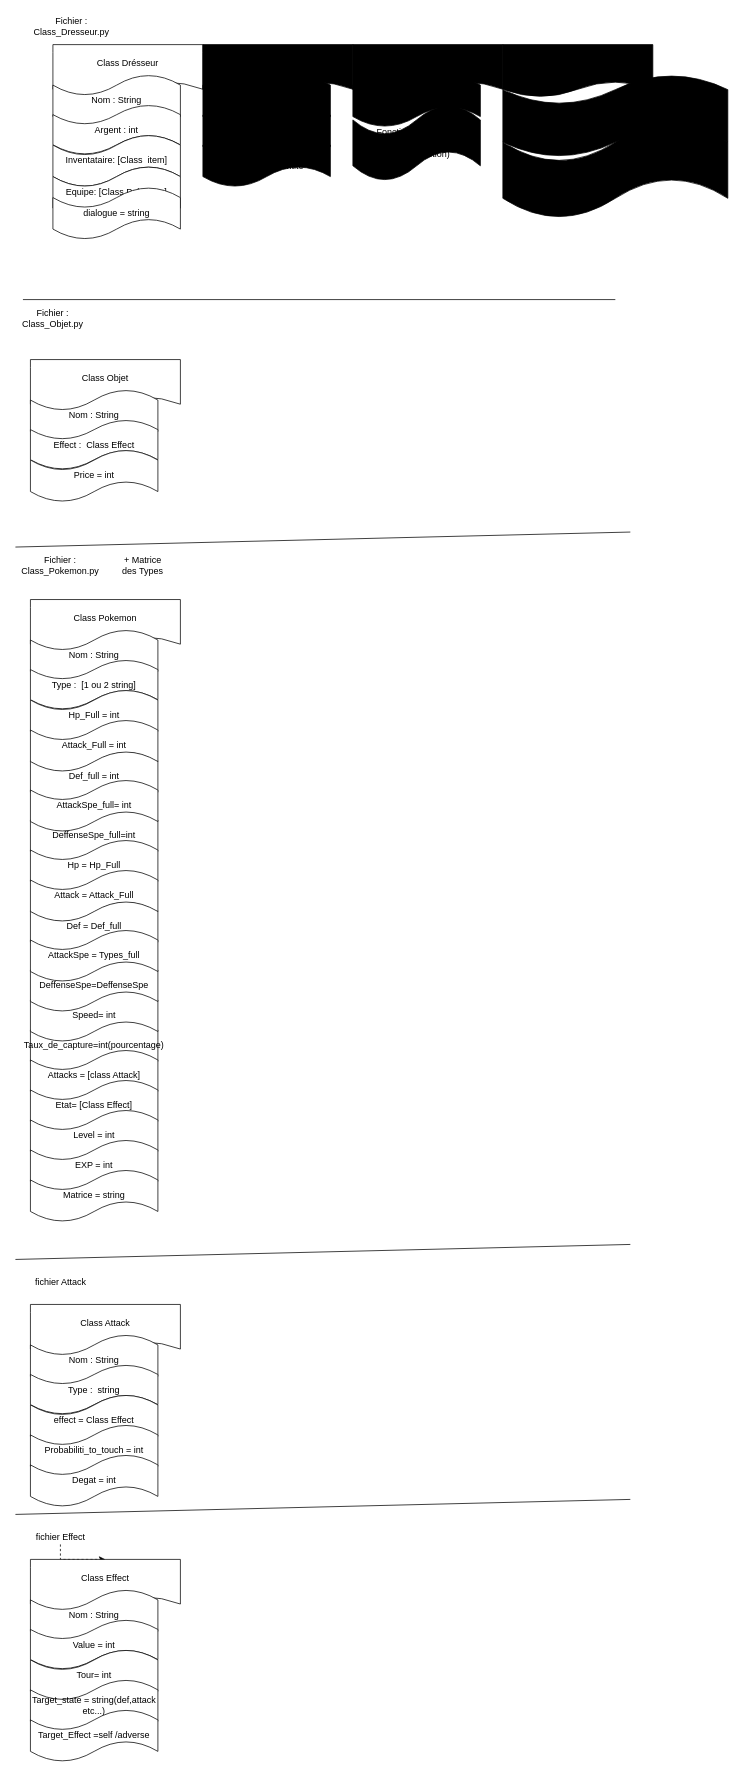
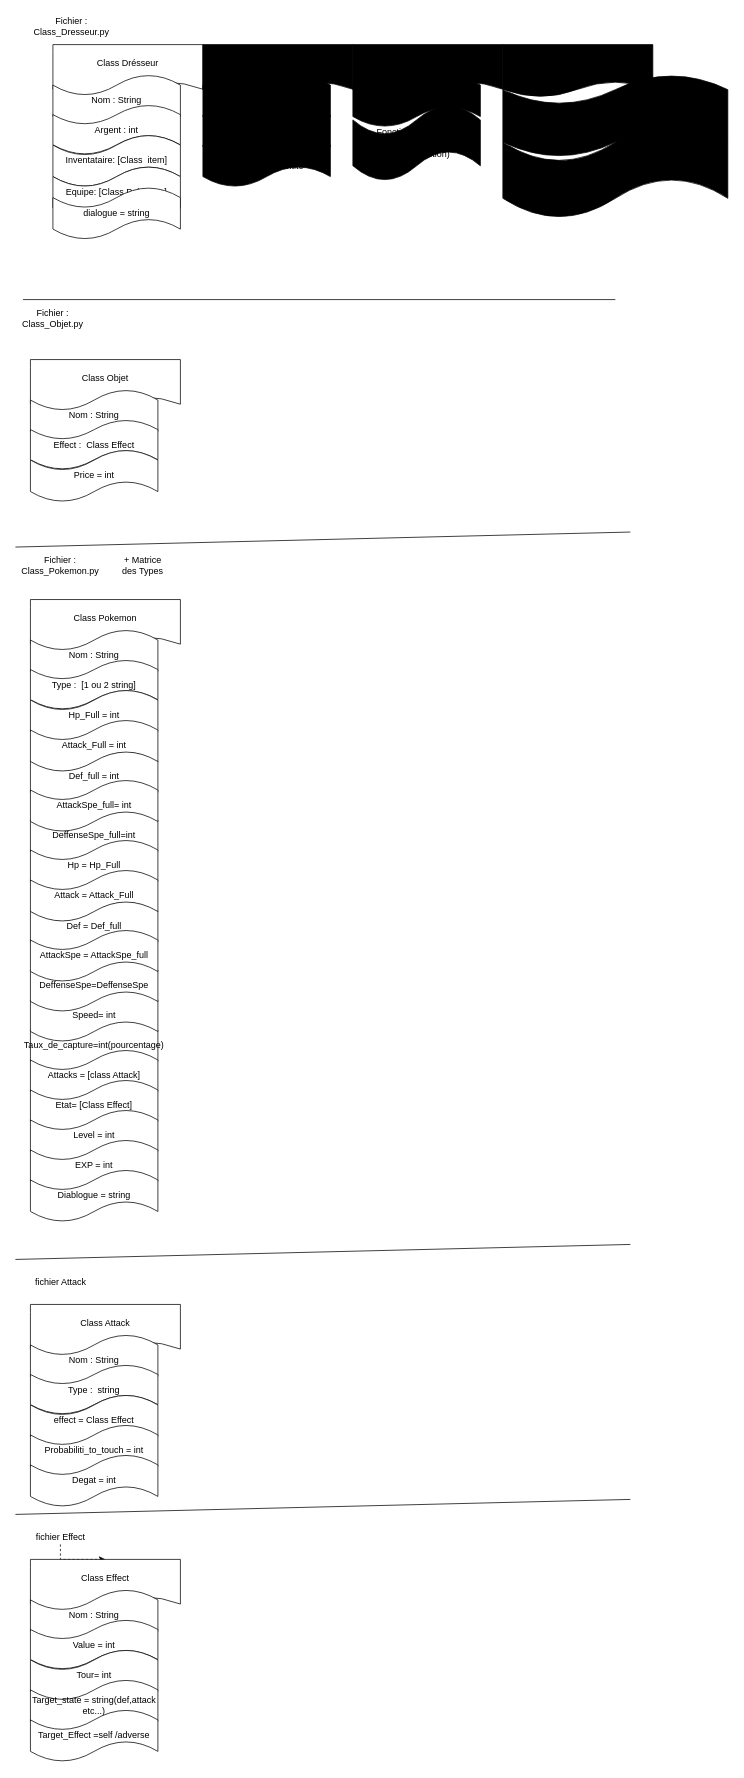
node "AttackSpe = Types_full": label "AttackSpe = Types_full" -> "AttackSpe = AttackSpe_full"
node "Matrice = string": label "Matrice = string" -> "Diablogue = string"
